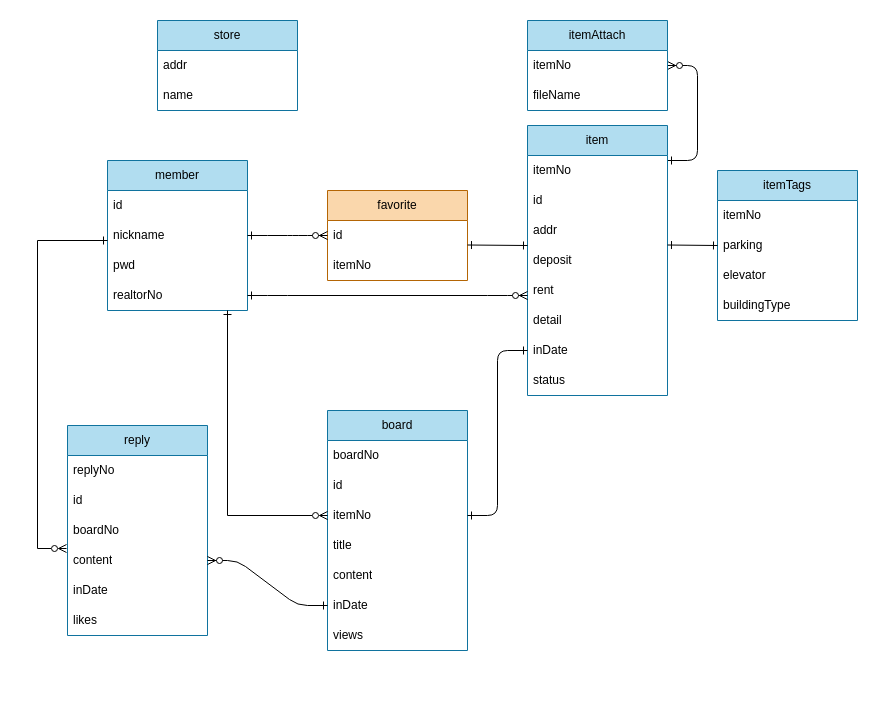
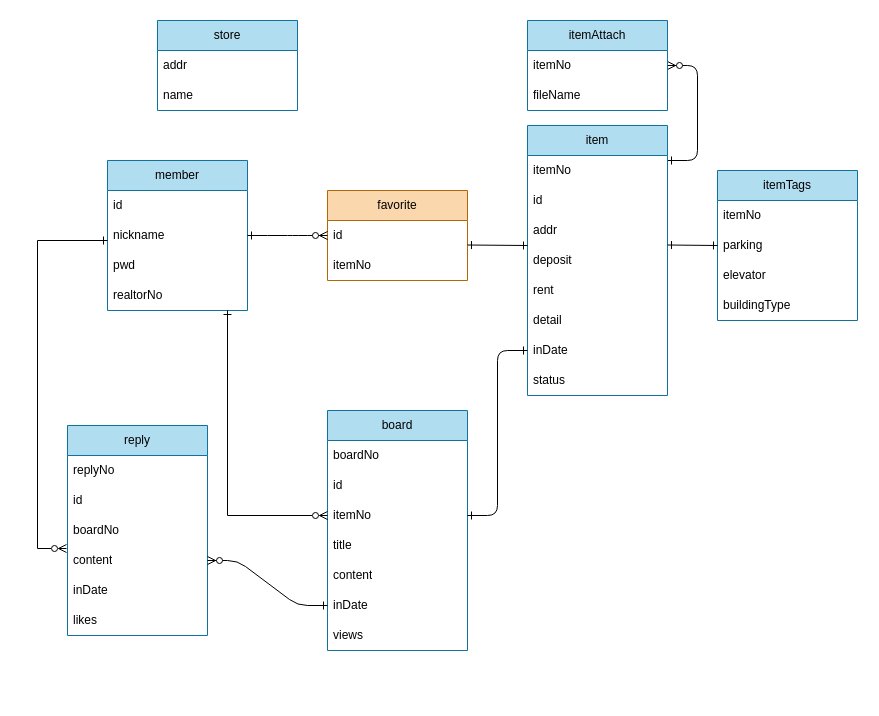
edge "rent" -- "realtorNo": removed
